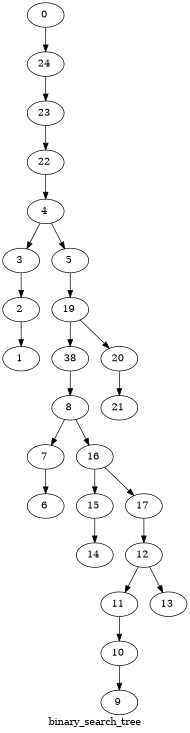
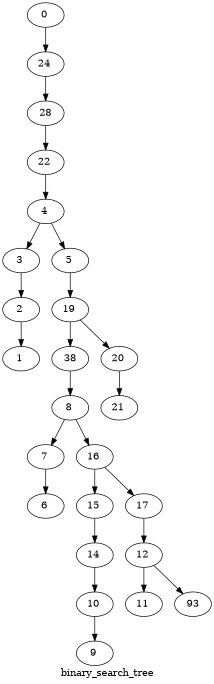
node "23": label "23" -> "28"
node "13": label "13" -> "93"
edge "11" -> "10": now "14" -> "10"
